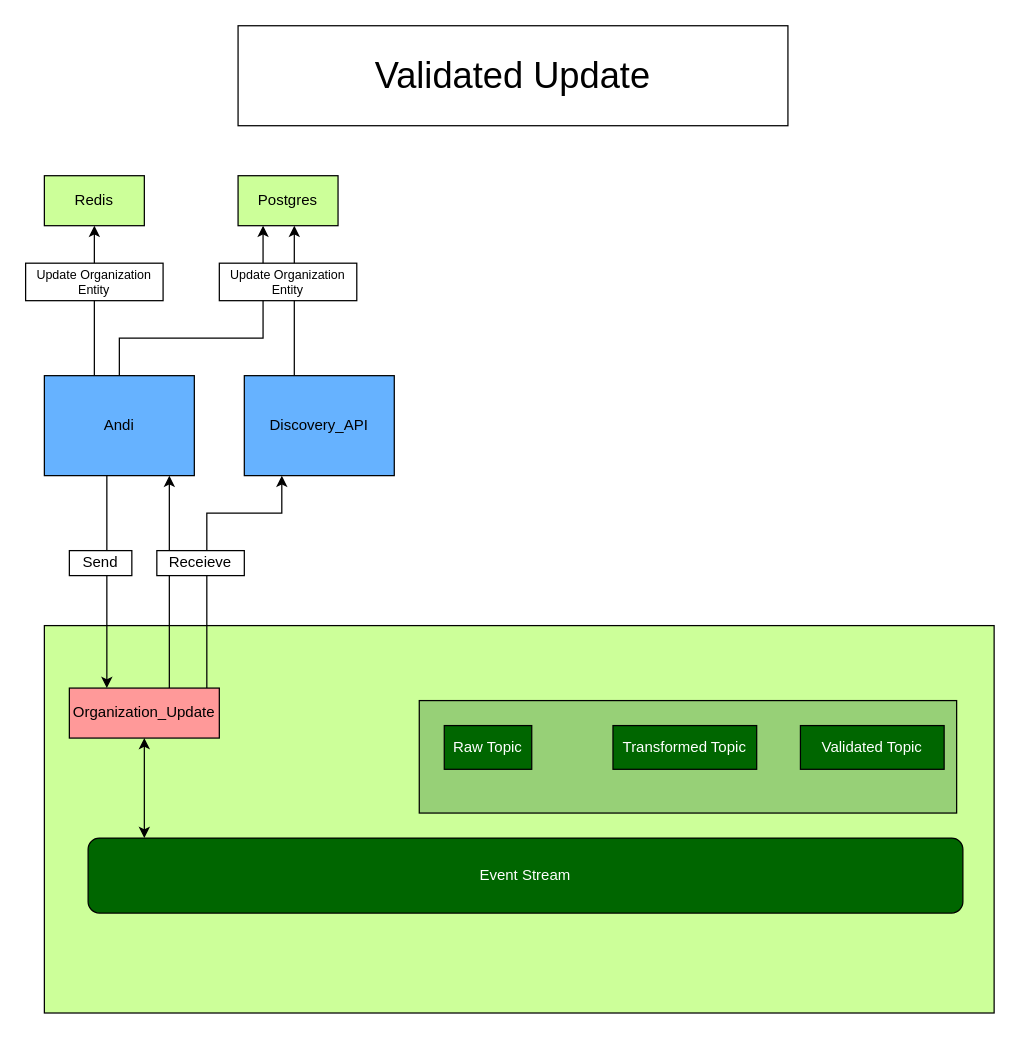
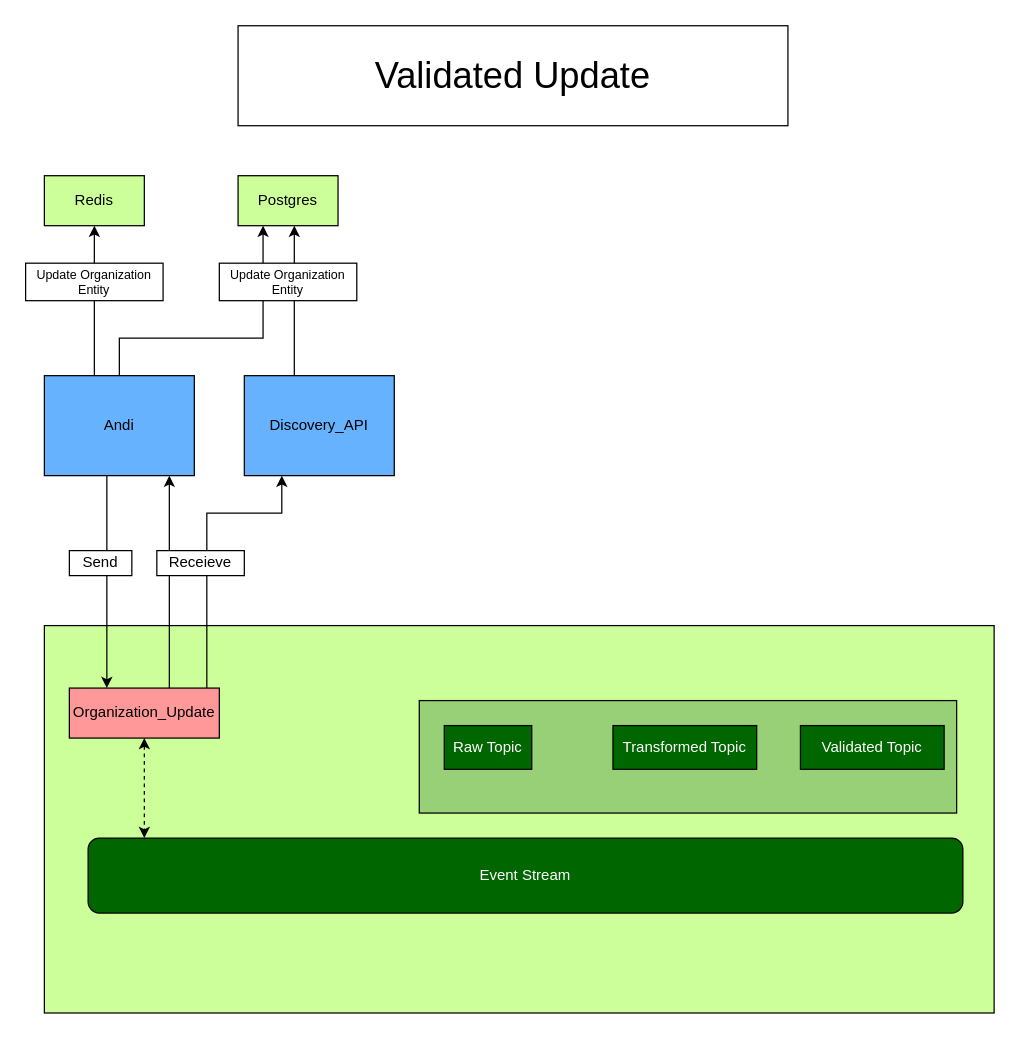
edge "Organization_Update" -- "Event Stream": style solid -> dashed
